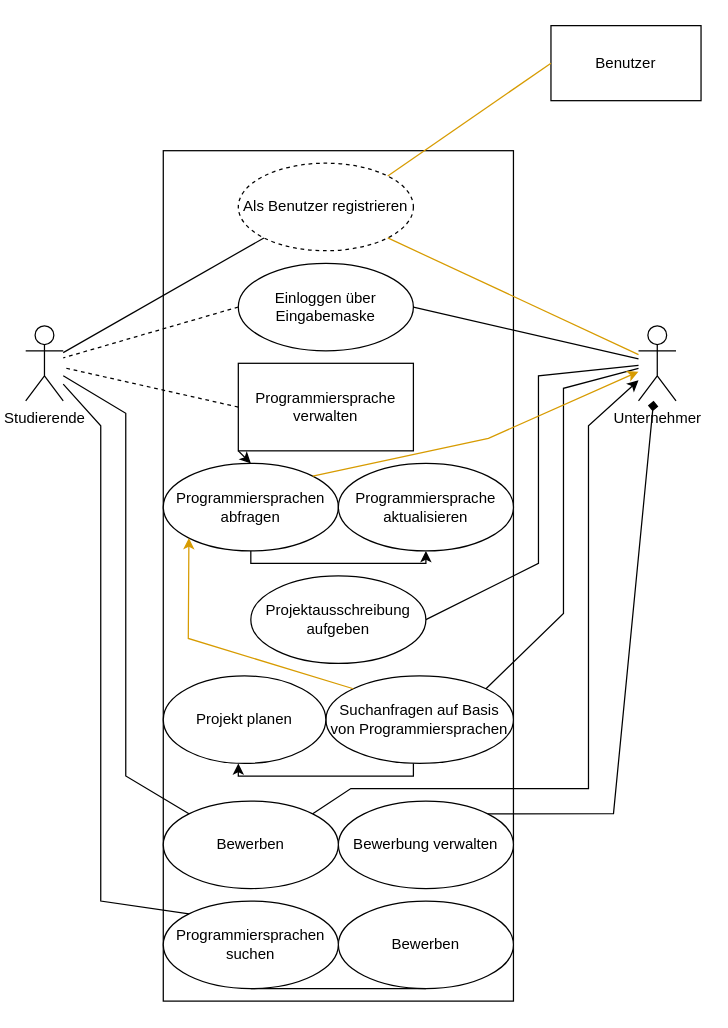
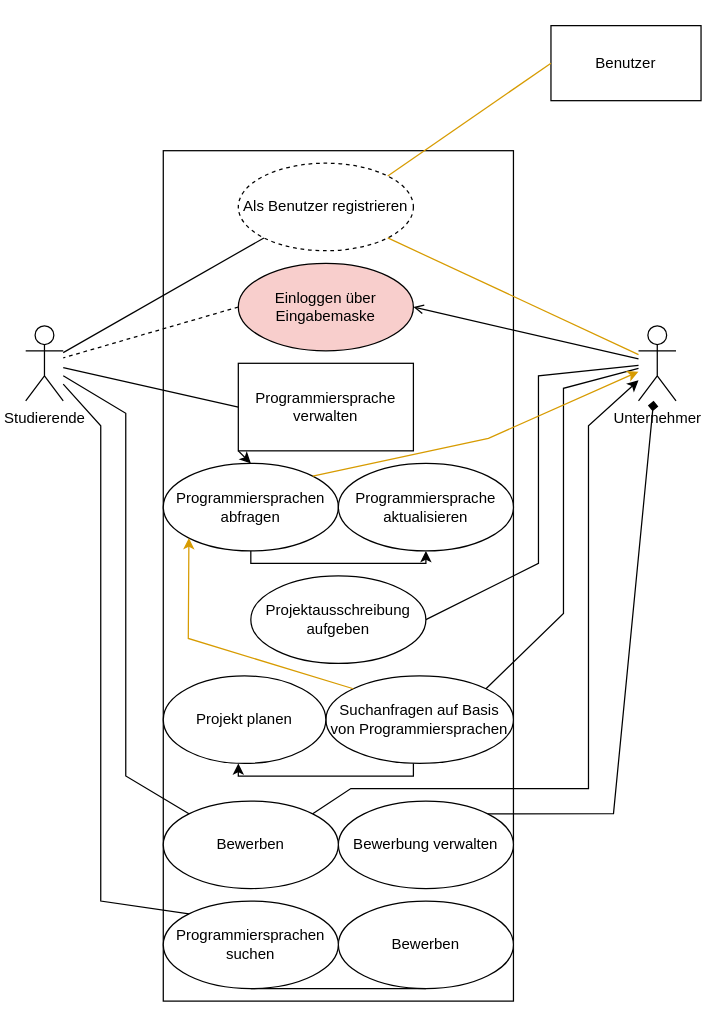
node "Einloggen über Eingabemaske": fillcolor #ffffff -> #f8cecc
edge "Einloggen über Eingabemaske" -- "Unternehmer": arrowhead none -> open
edge "Studierende" -- "Programmiersprache verwalten": style dashed -> solid
